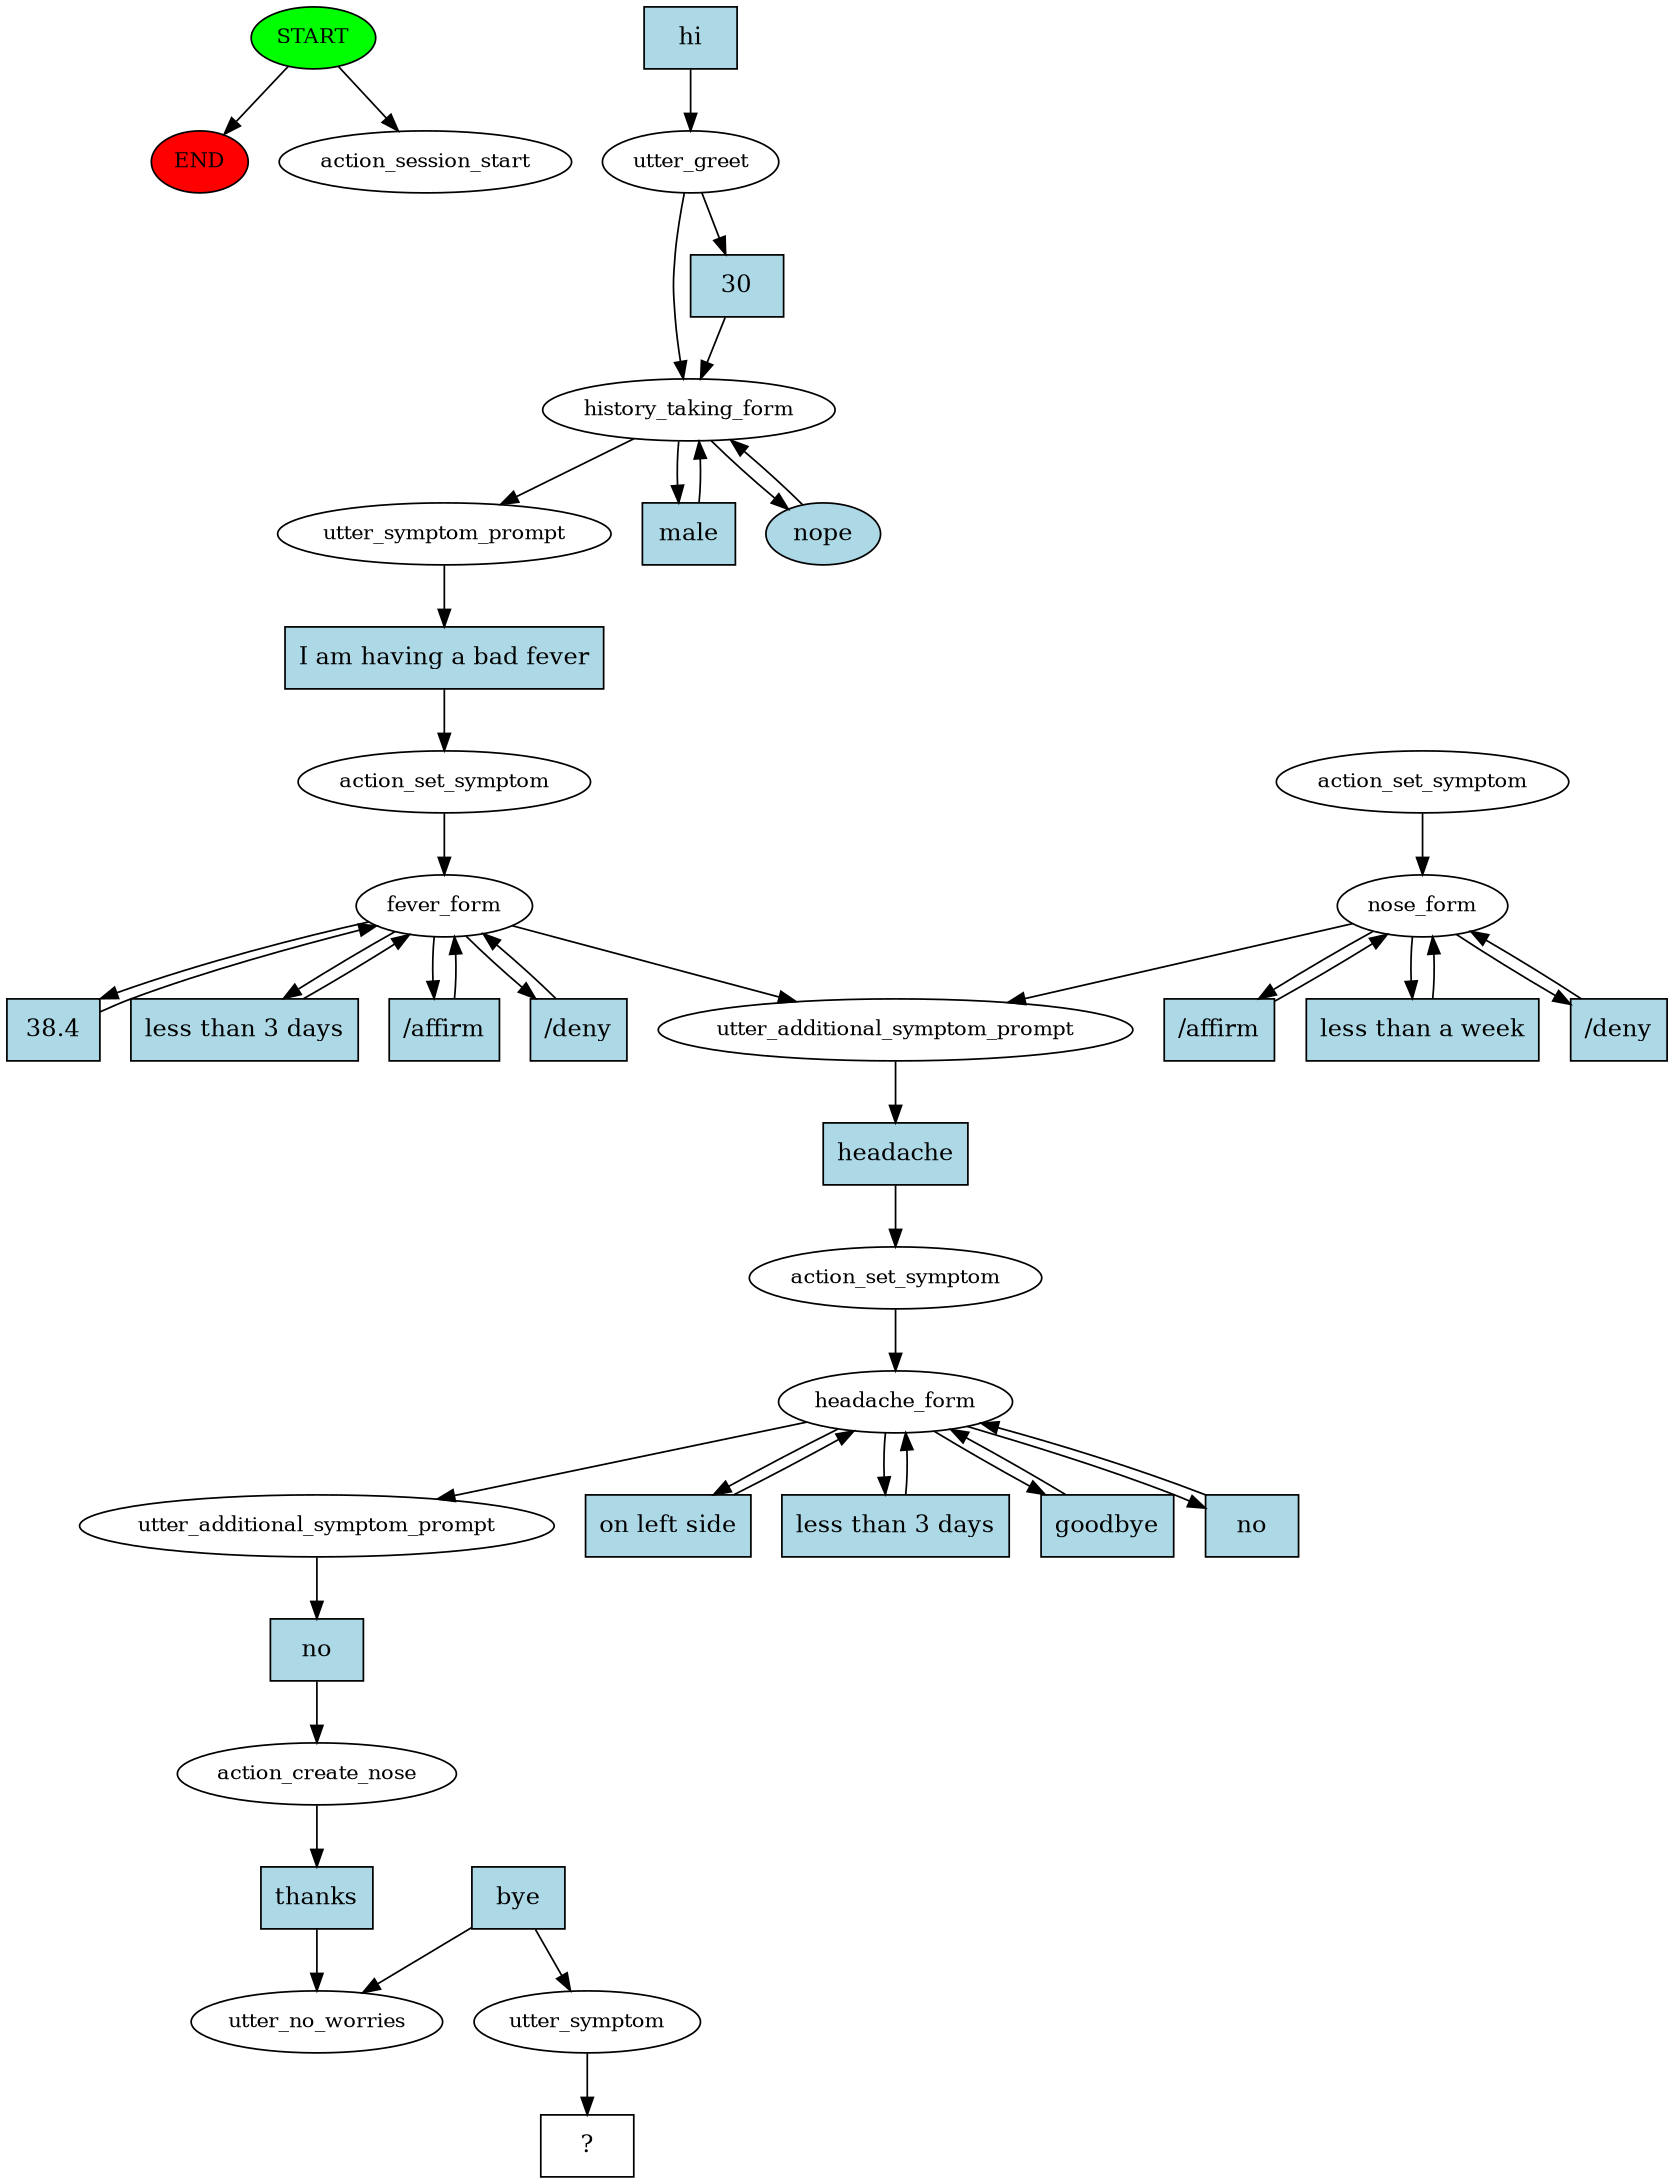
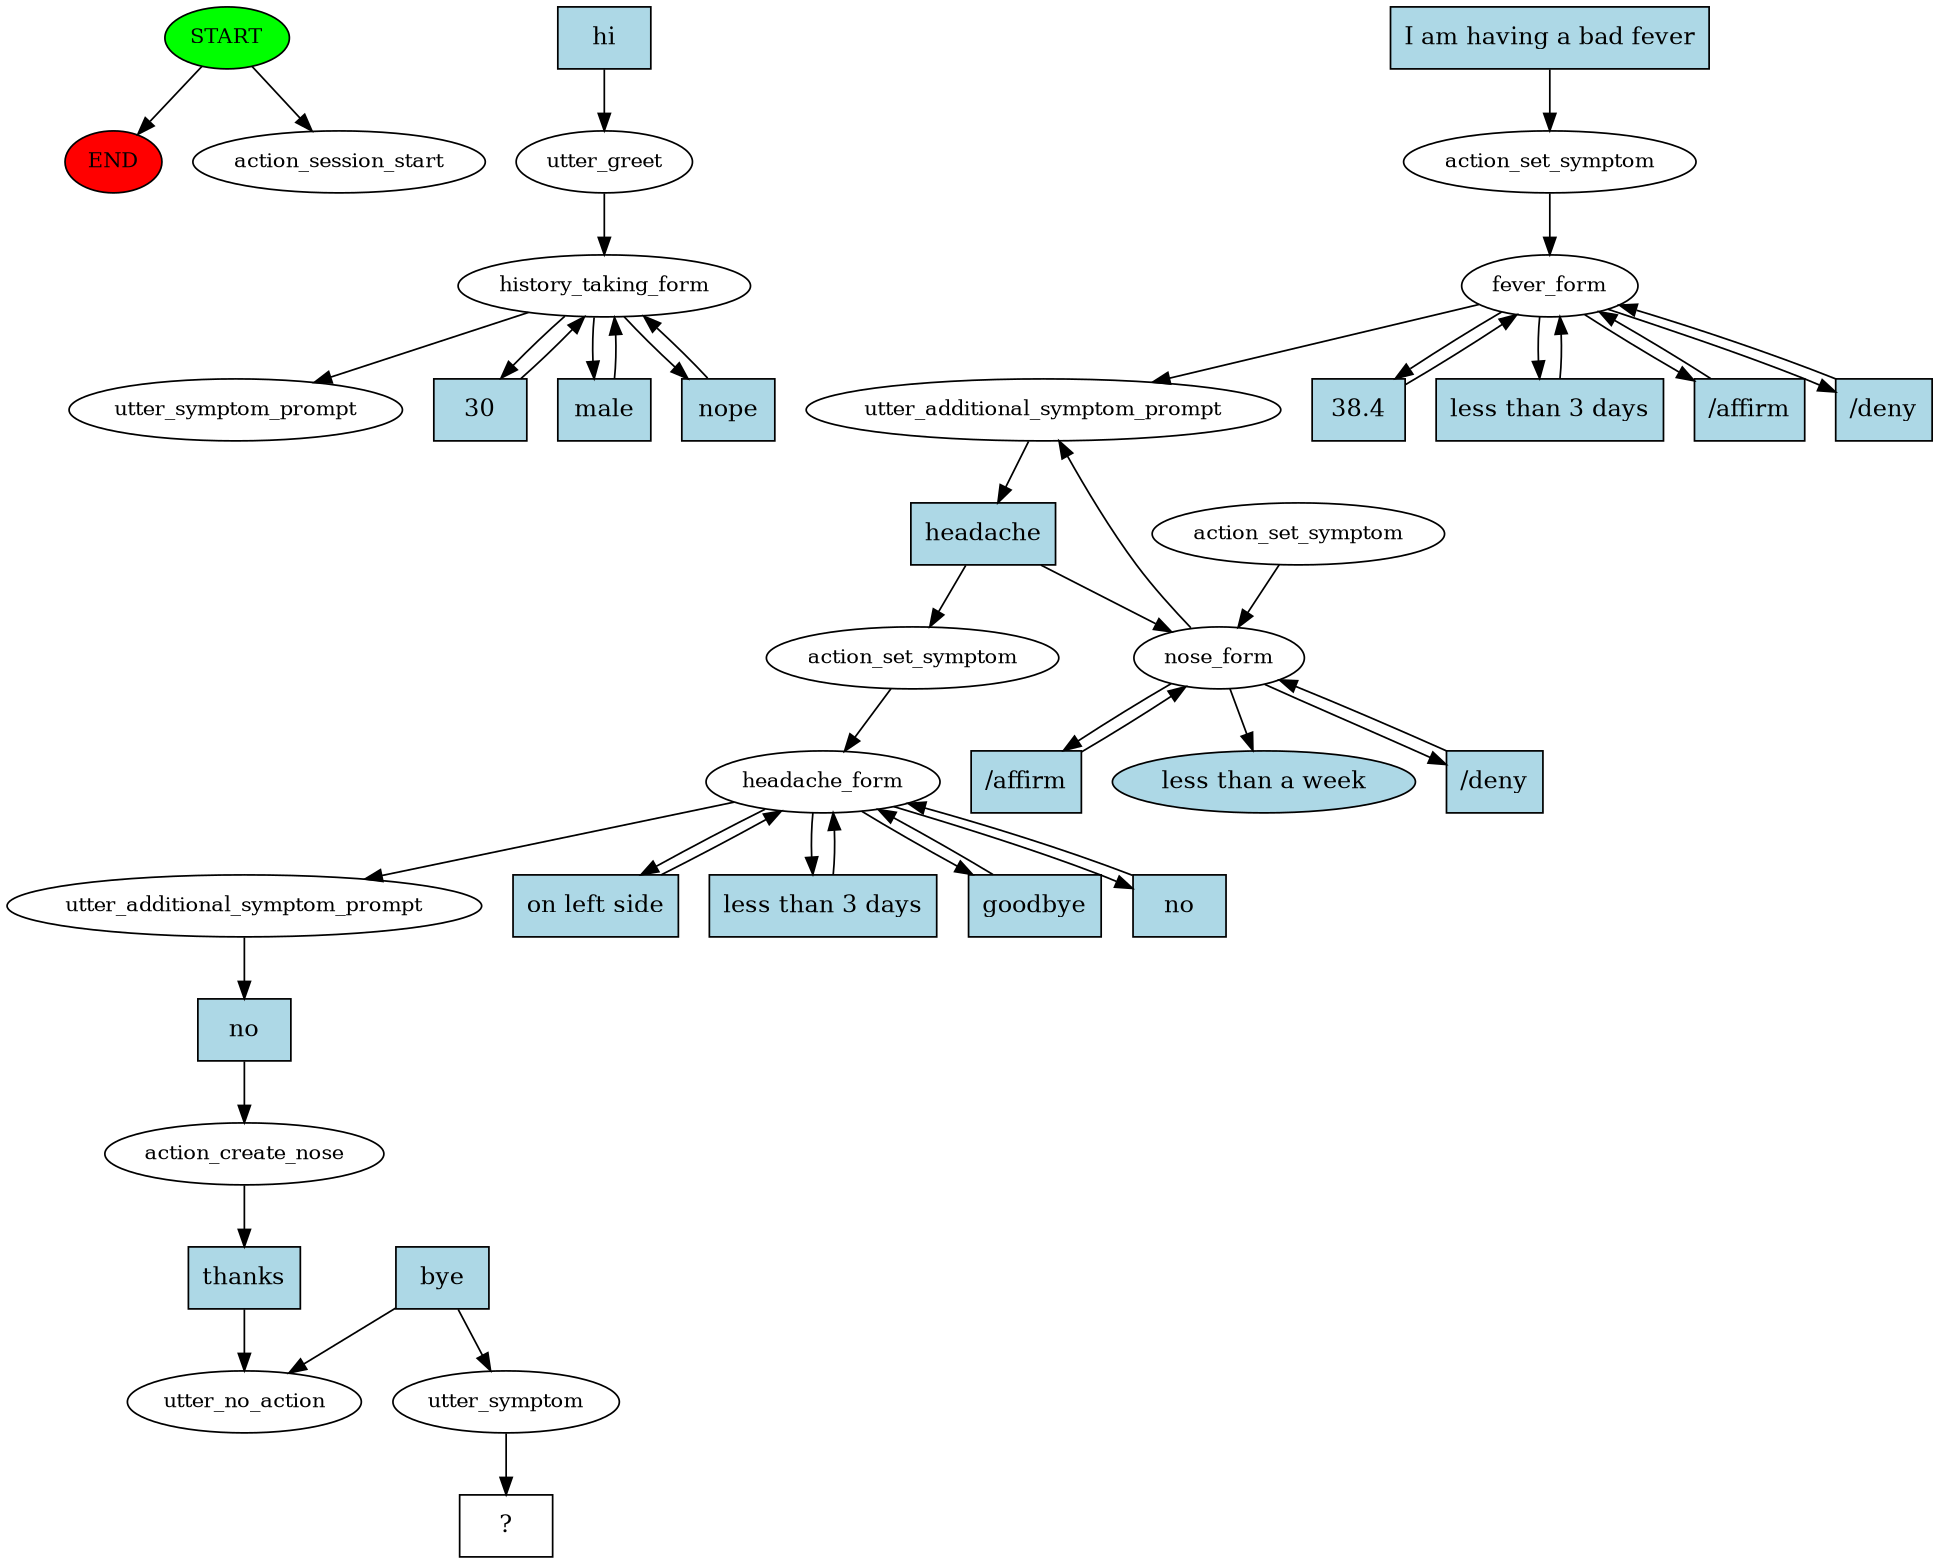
edge "utter_greet" -> "30": now "history_taking_form" -> "30"
node "nope": shape ellipse -> box
edge "utter_symptom_prompt" -> "I am having a bad fever": removed
edge "less than a week" -> "nose_form": now "headache" -> "nose_form"
node "less than a week": shape box -> ellipse
node "utter_no_worries": label "utter_no_worries" -> "utter_no_action"
